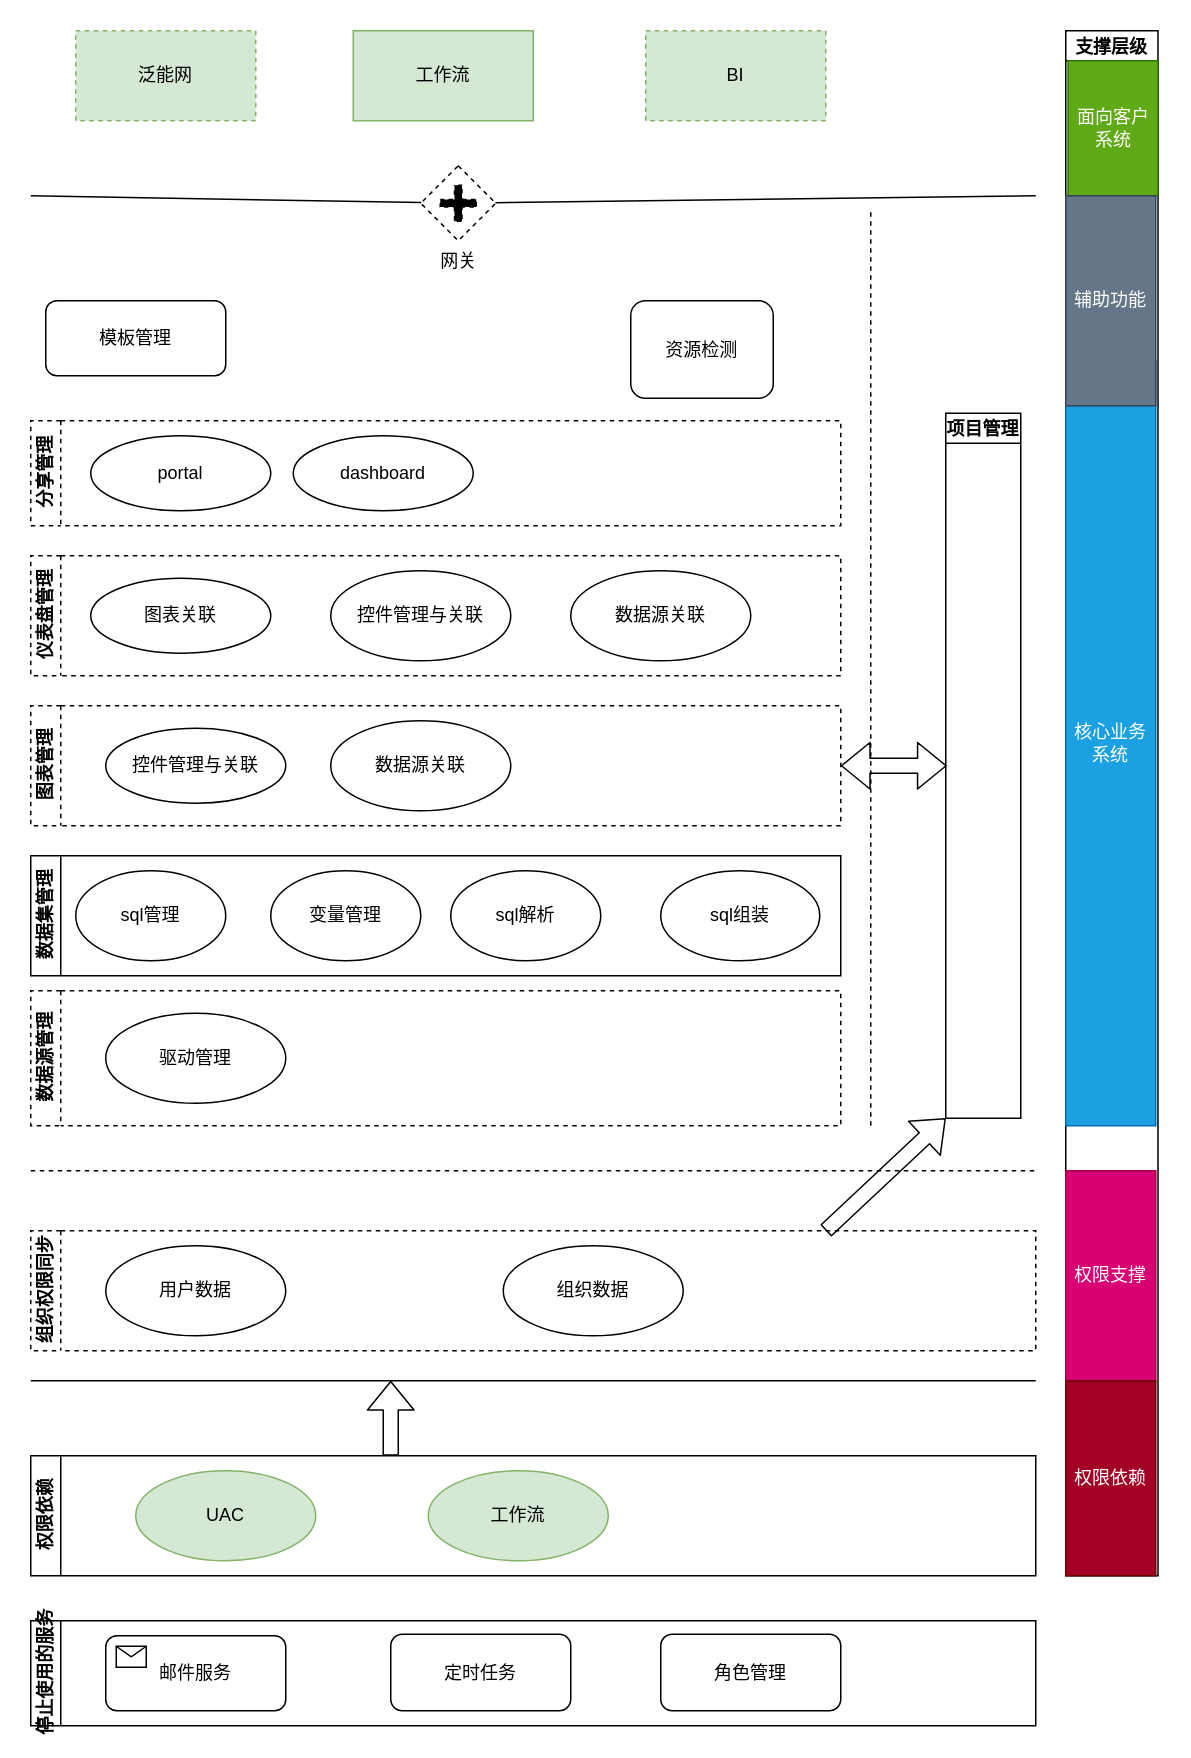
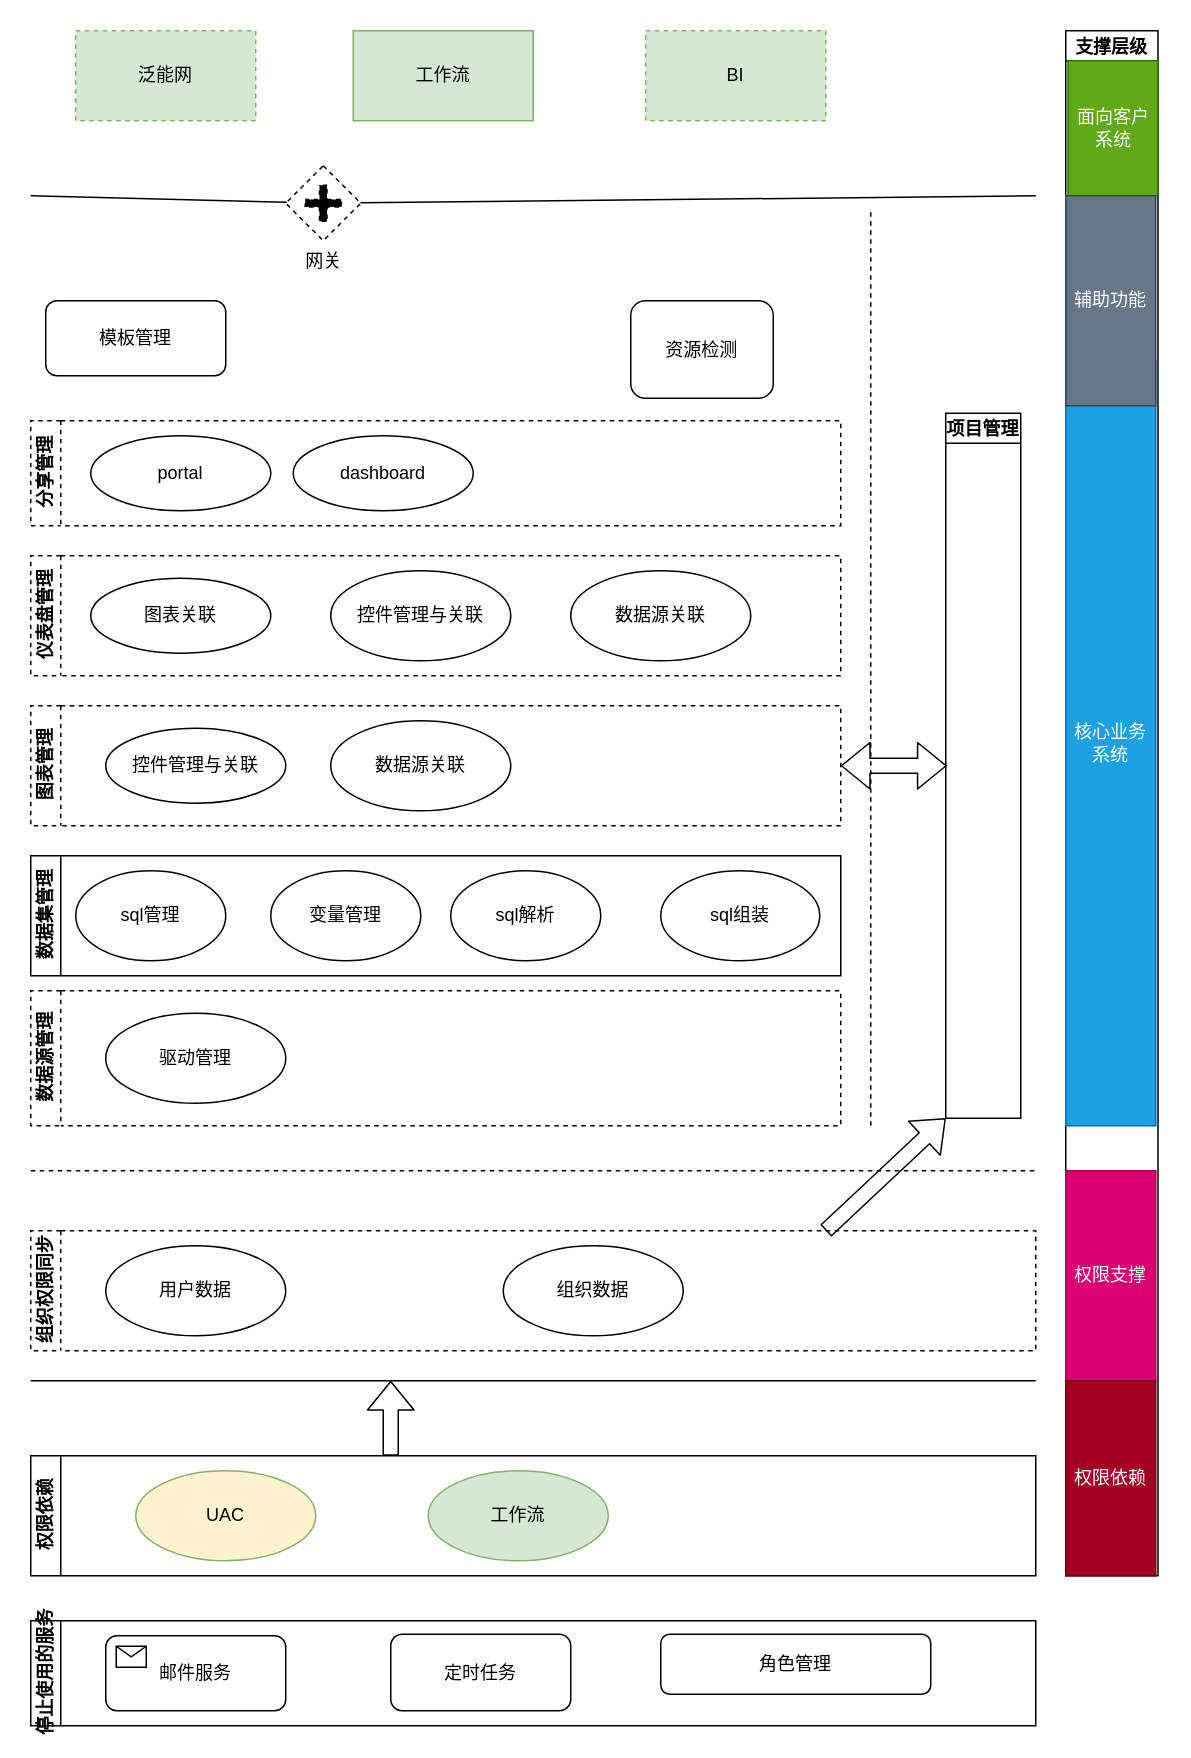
node "网关": moved (458, 203) -> (323, 203)
node "UAC": fillcolor #d5e8d4 -> #fff2cc
node "角色管理": size 180x77 -> 270x60
